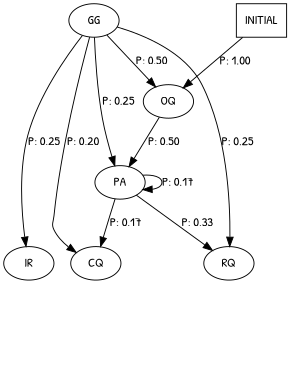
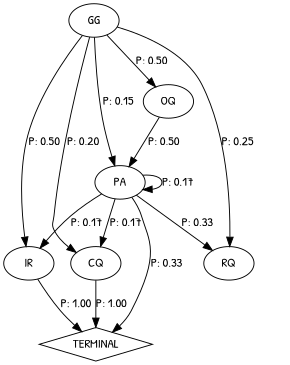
node "INITIAL": removed
edge "GG" -> "PA": label "P: 0.25" -> "P: 0.15"
edge "GG" -> "IR": label "P: 0.25" -> "P: 0.50"
edge "PA" -> "IR": added, label "P: 0.17"
node "TERMINAL": added
